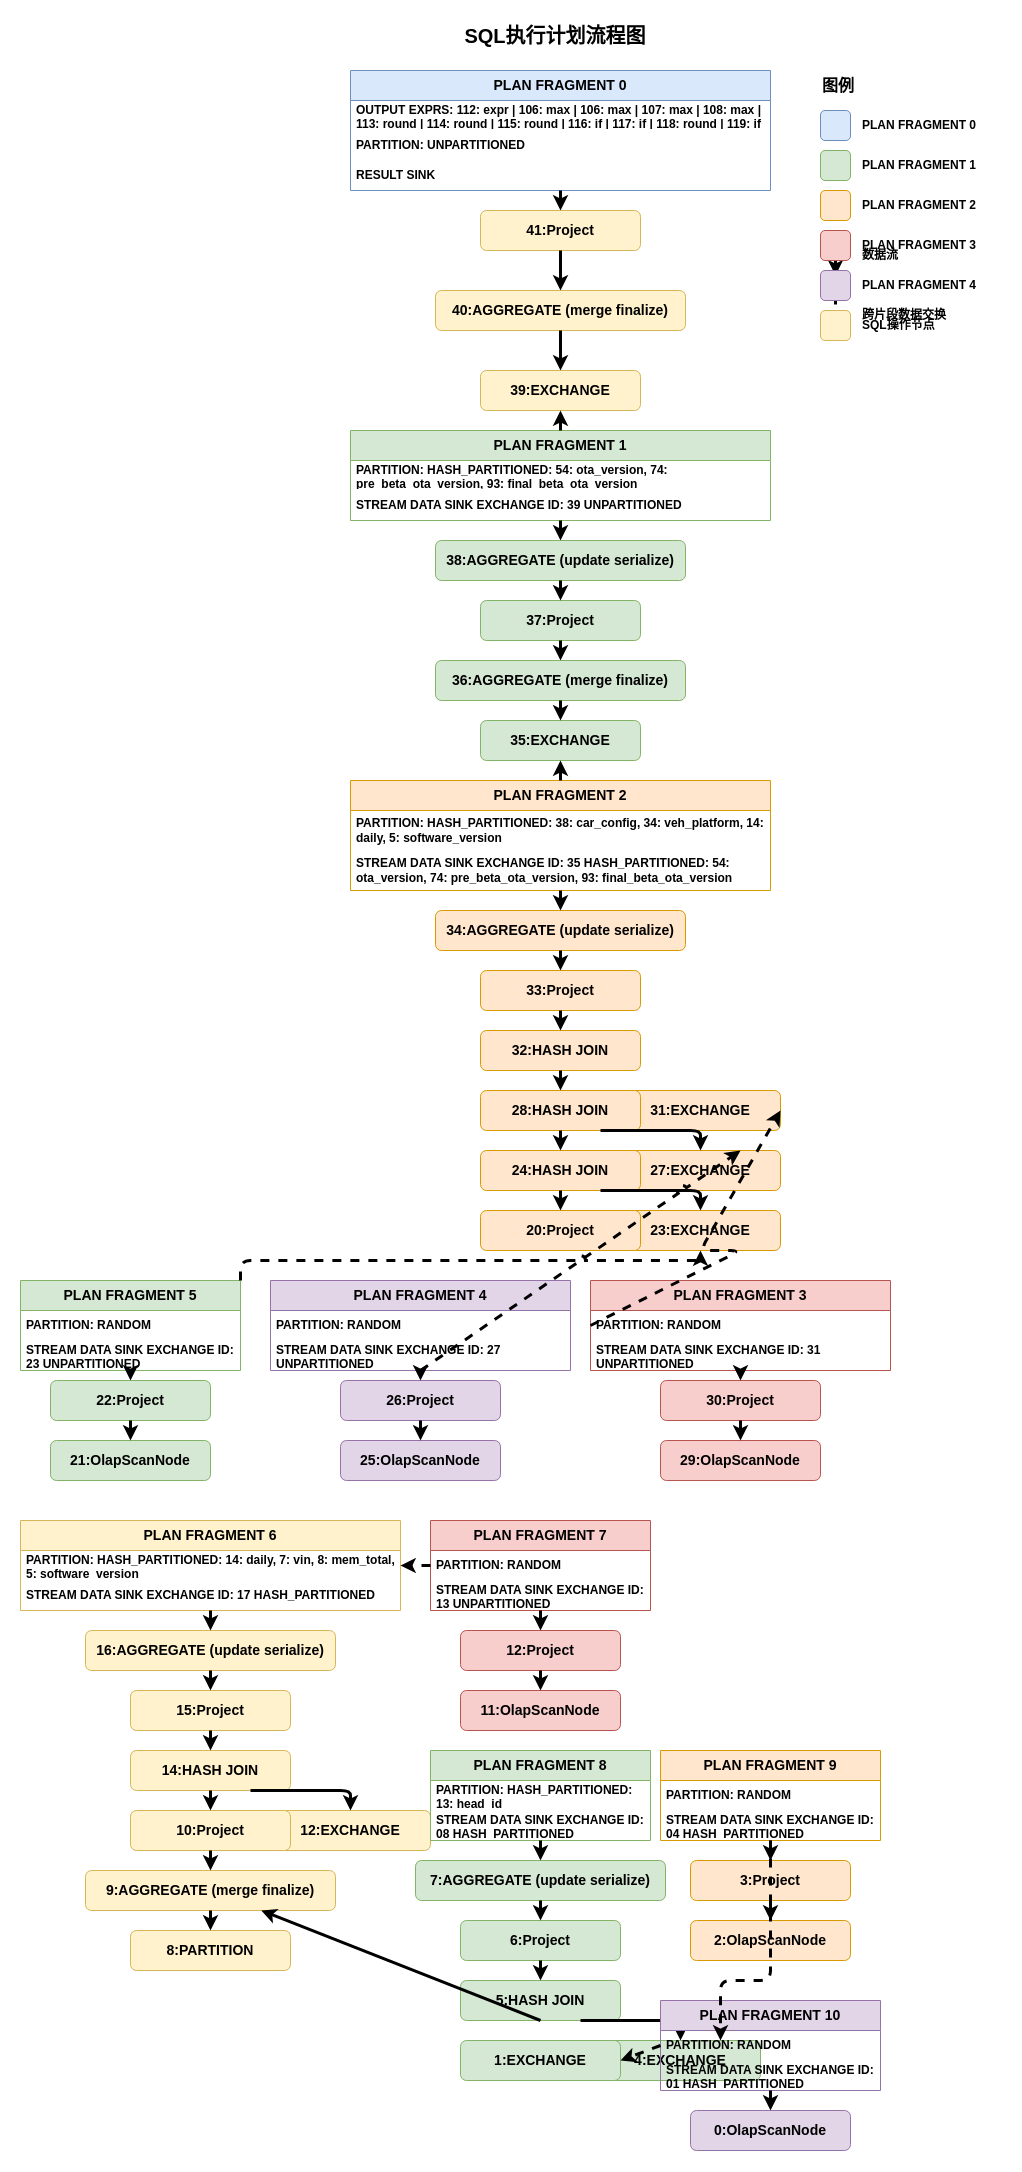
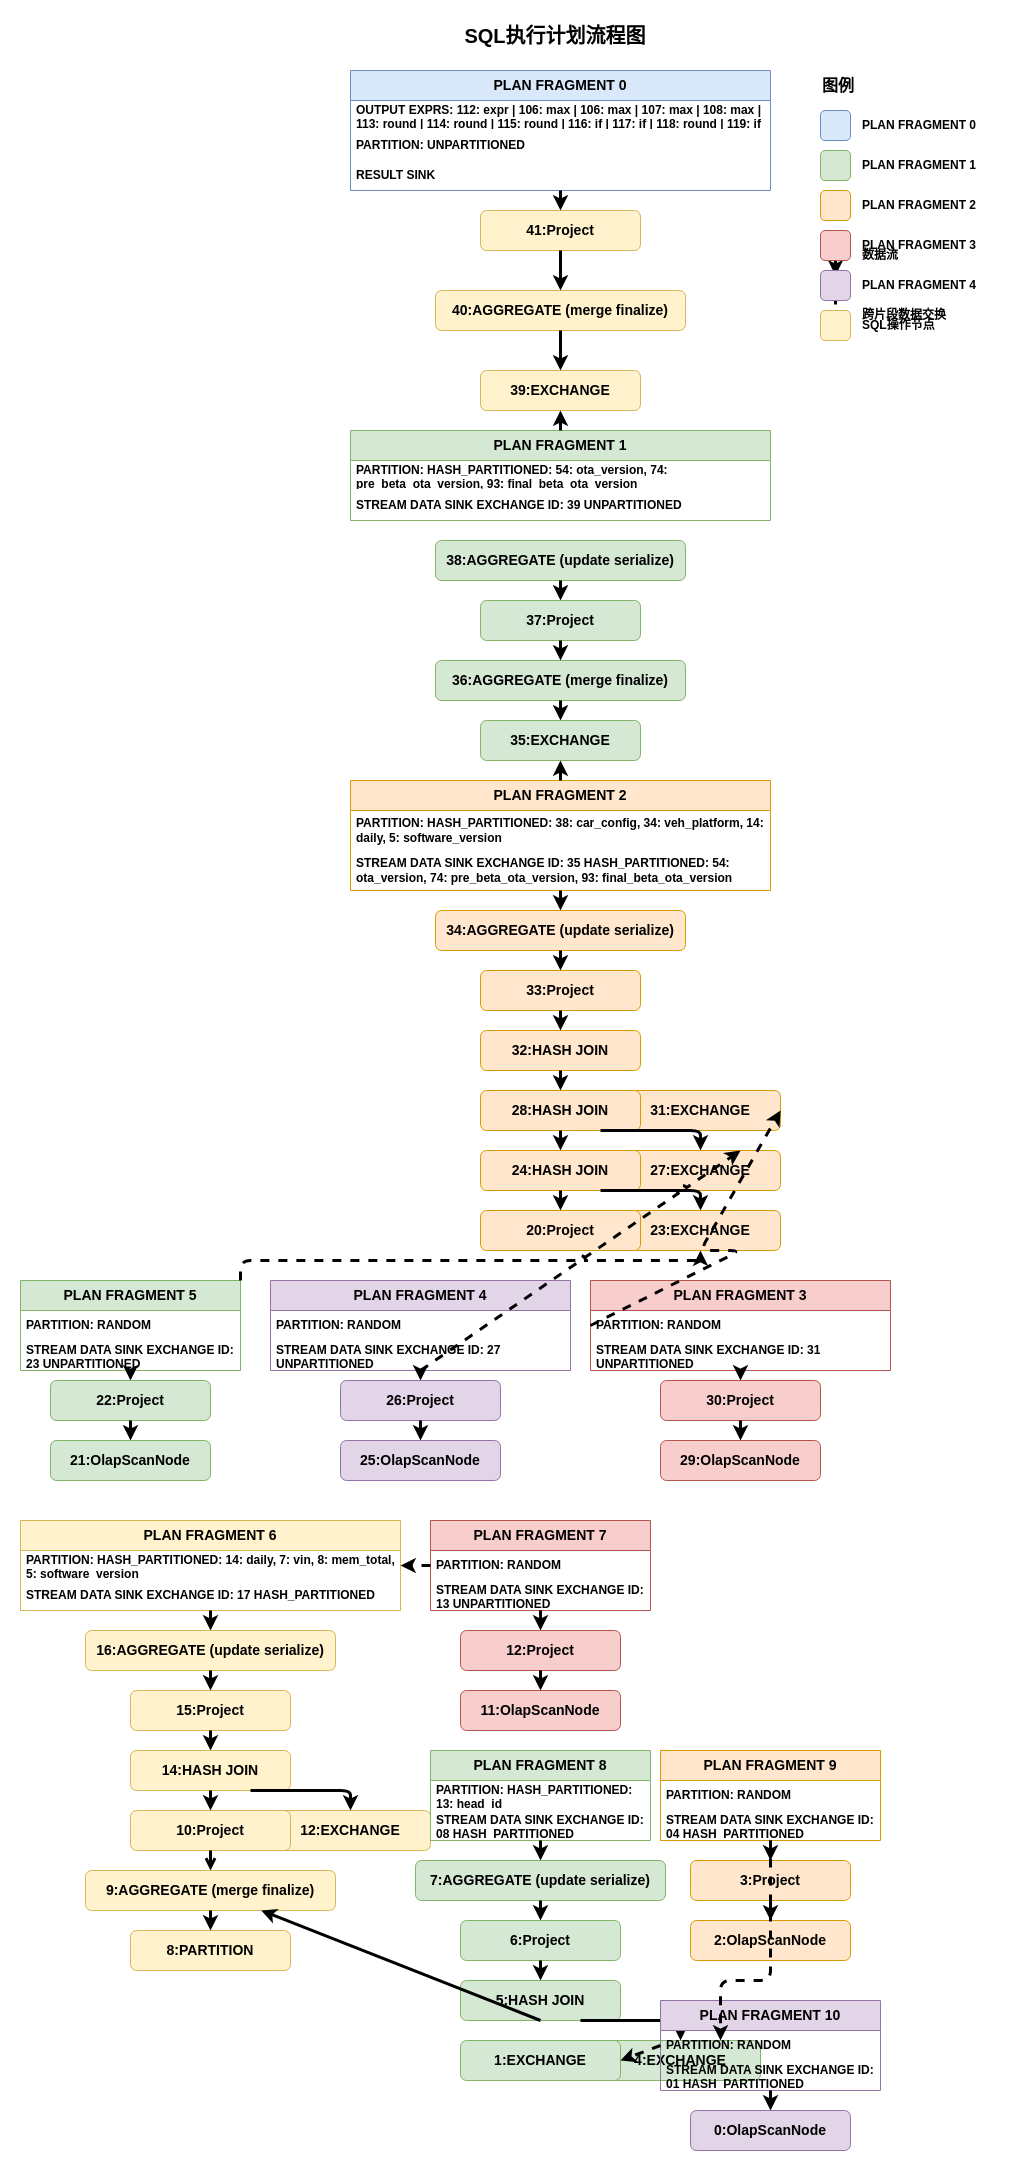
edge "STREAM DATA SINK EXCHANGE ID: 39 UNPARTITIONED" -> "38:AGGREGATE (update serialize)": removed
edge "10:Project" -> "9:AGGREGATE (merge finalize)": arrowhead classic -> open
